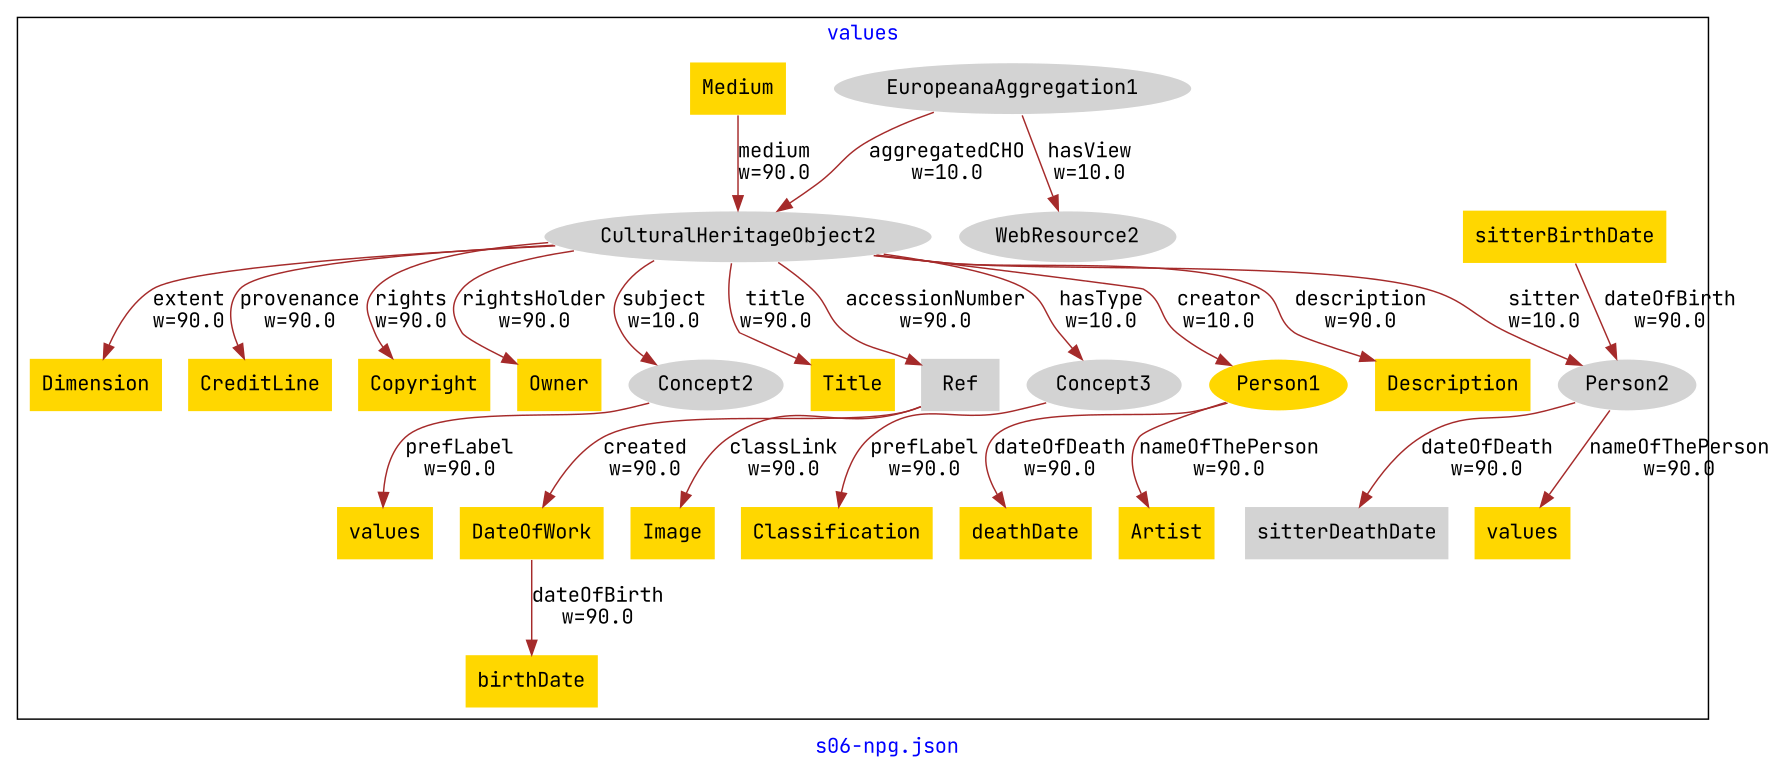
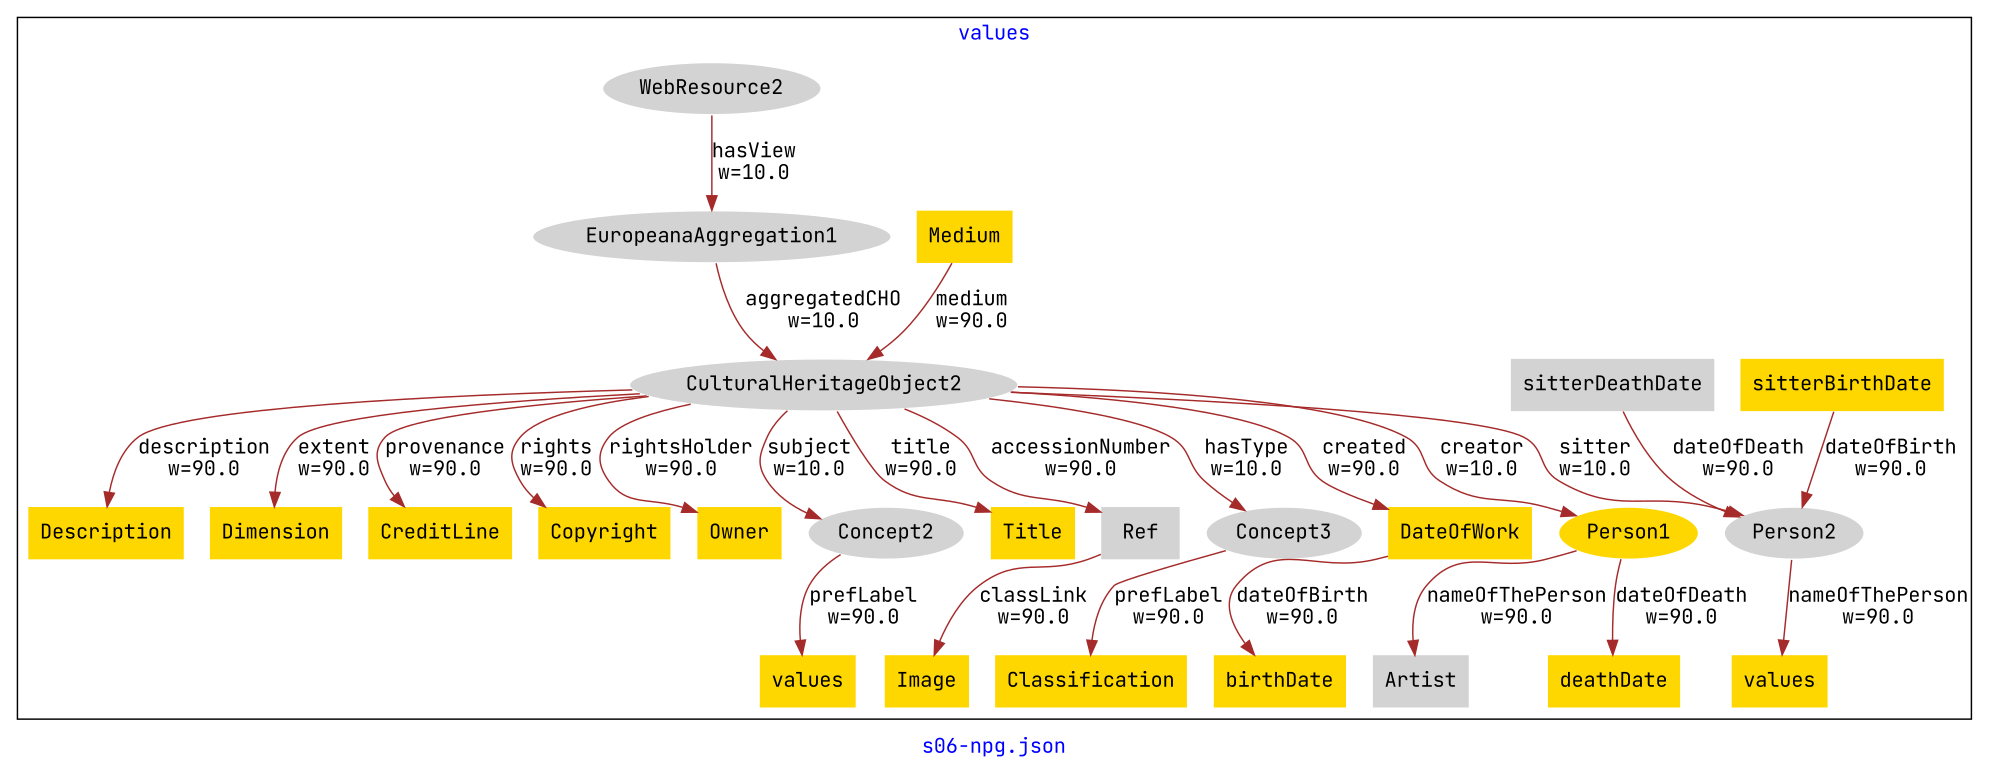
edge "EuropeanaAggregation1" -> "WebResource2": reversed
edge "Ref" -> "DateOfWork": now "CulturalHeritageObject2" -> "DateOfWork"
edge "Person2" -> "sitterDeathDate": reversed
node "Artist": fillcolor gold -> lightgray
